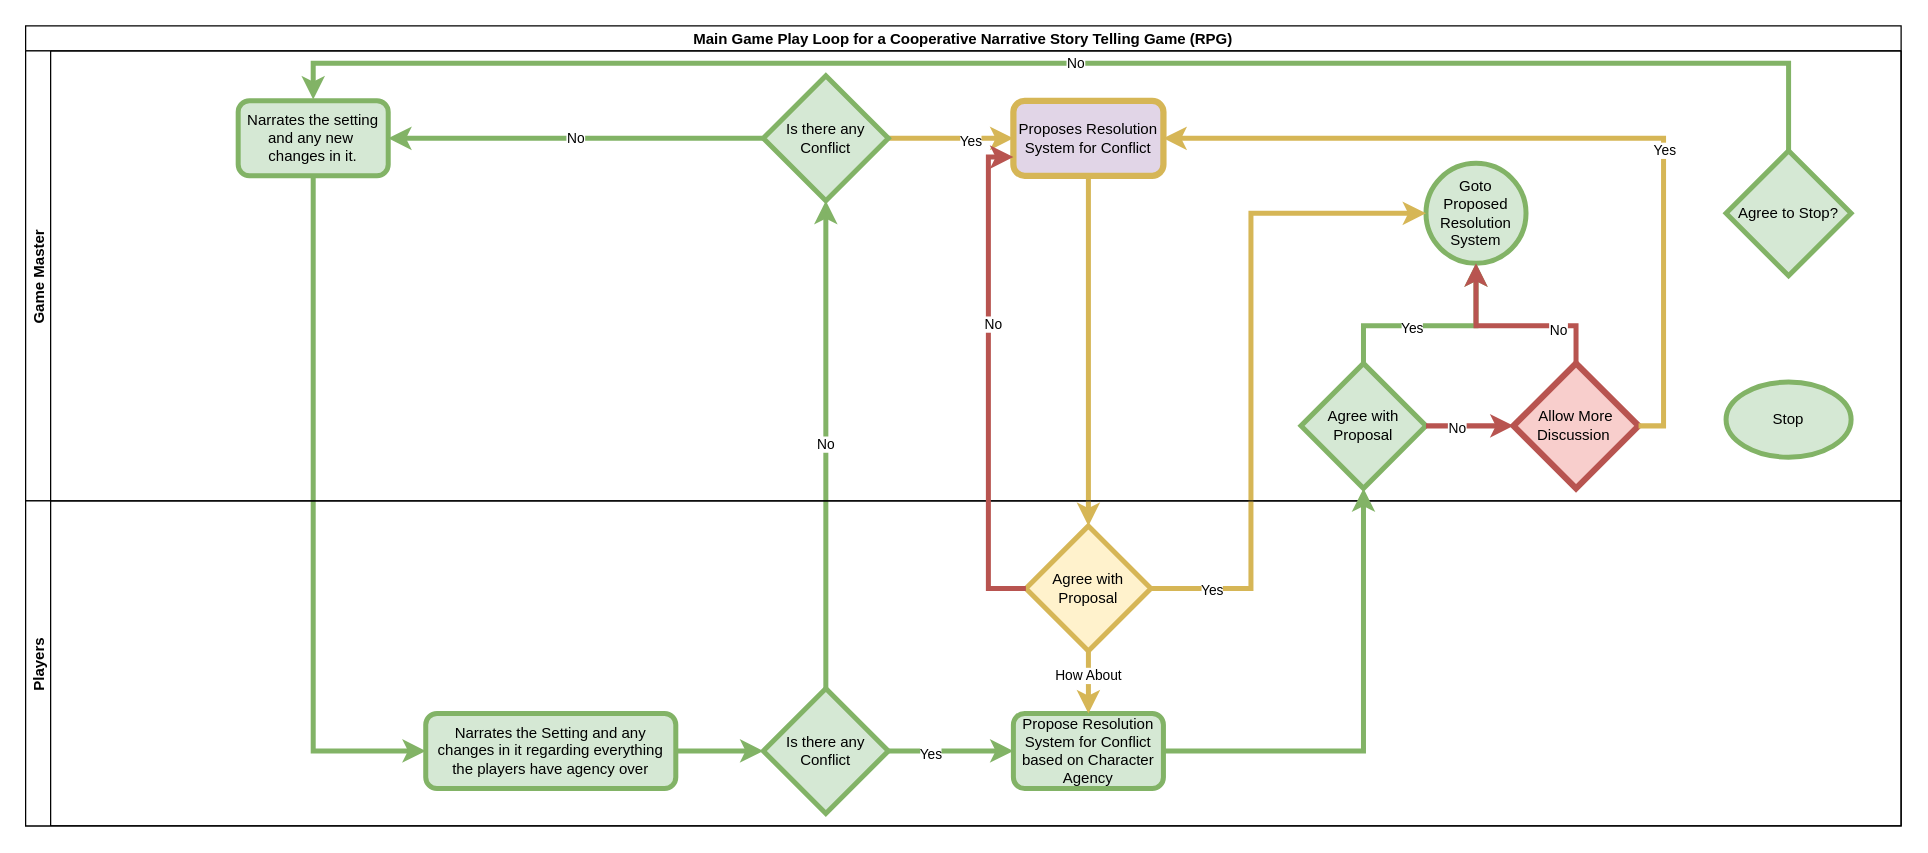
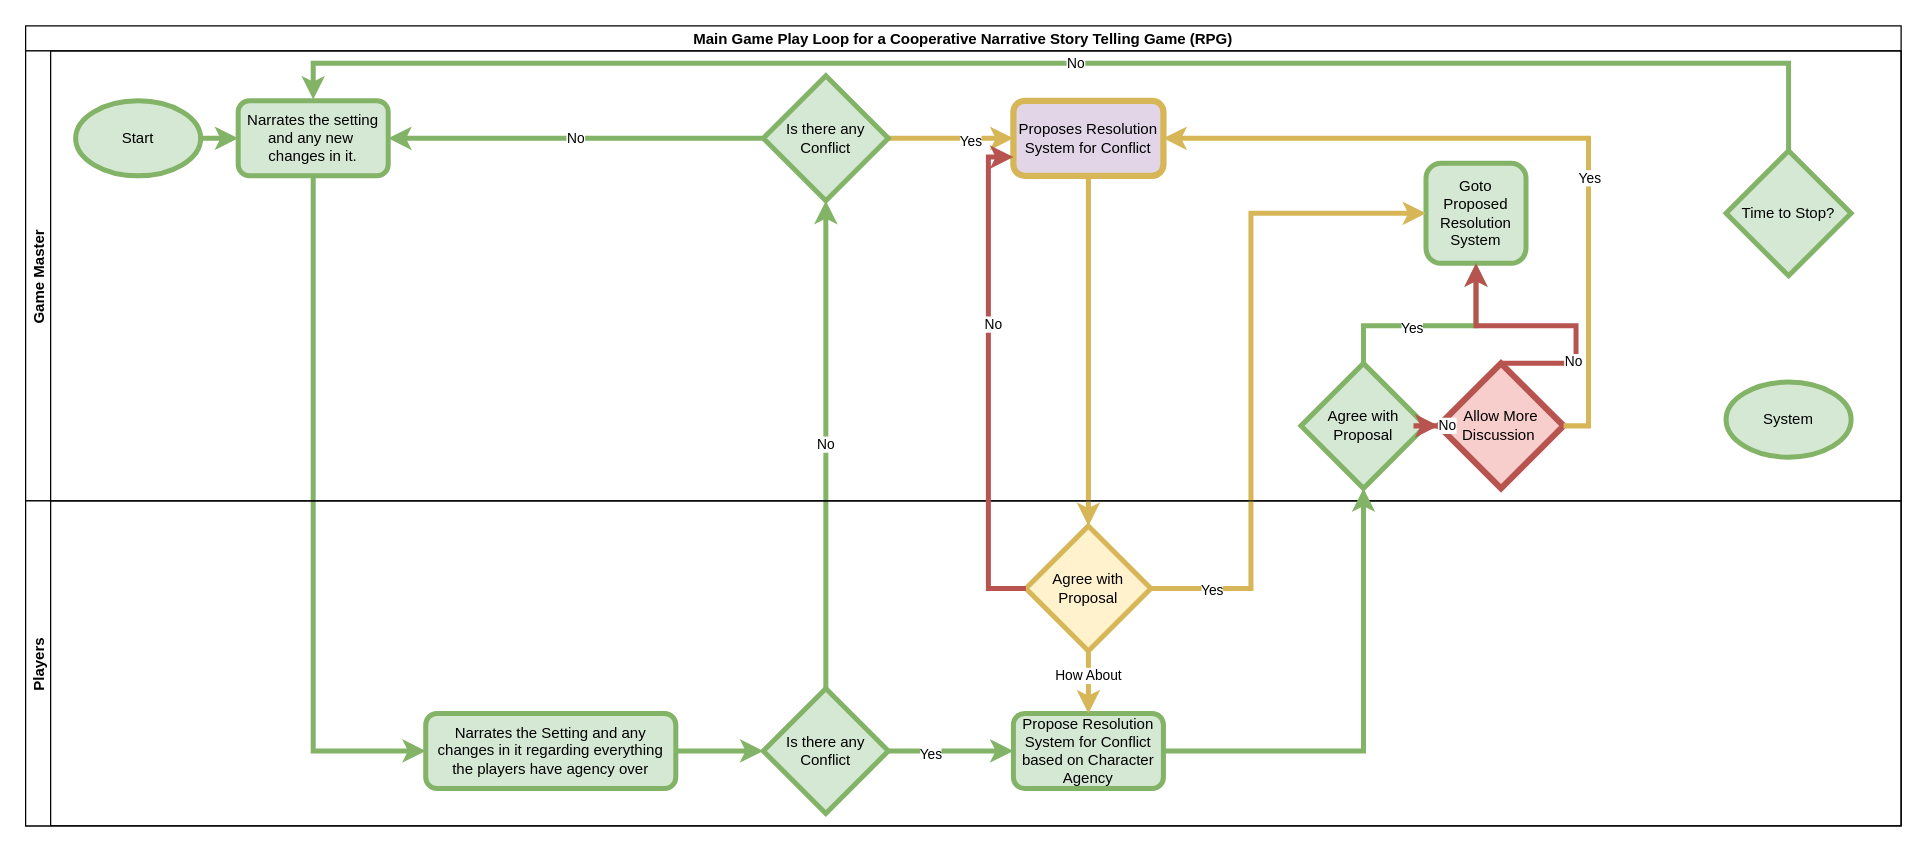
node "Start": added
edge "Start" -> "Narrates the setting and any new changes in it.": added
node "Goto Proposed Resolution System": shape ellipse -> rounded rectangle
node "Agree to Stop?": label "Agree to Stop?" -> "Time to Stop?"
node "Stop": label "Stop" -> "System"
node "Allow More Discussion": moved (1576, 426) -> (1501, 426)
